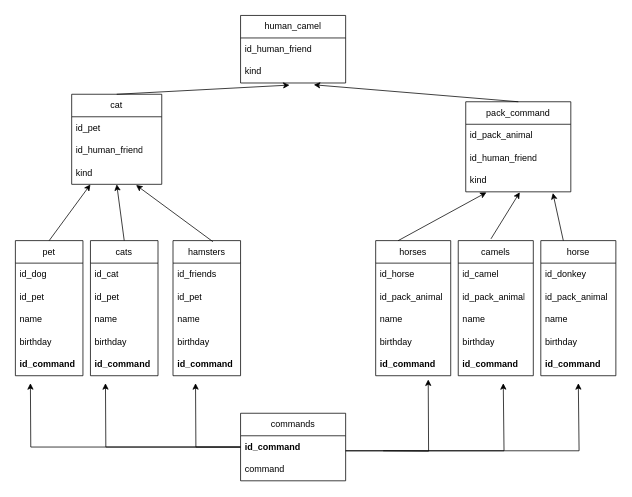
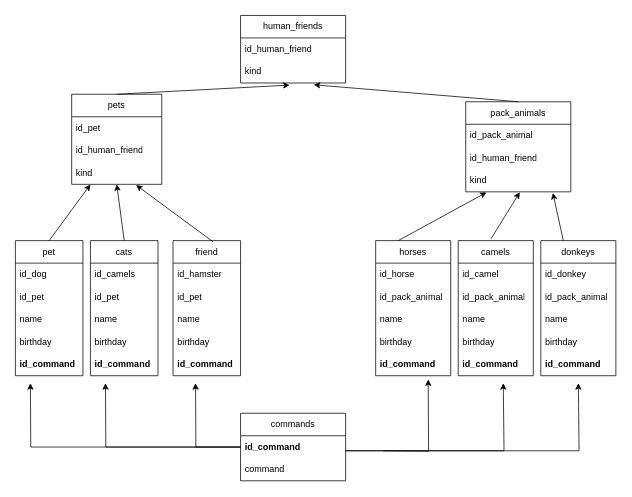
node "human_camel": label "human_camel" -> "human_friends"
node "cat": label "cat" -> "pets"
node "pack_command": label "pack_command" -> "pack_animals"
node "hamsters": label "hamsters" -> "friend"
node "horse": label "horse" -> "donkeys"
node "id_cat": label "id_cat" -> "id_camels"
node "id_friends": label "id_friends" -> "id_hamster"
